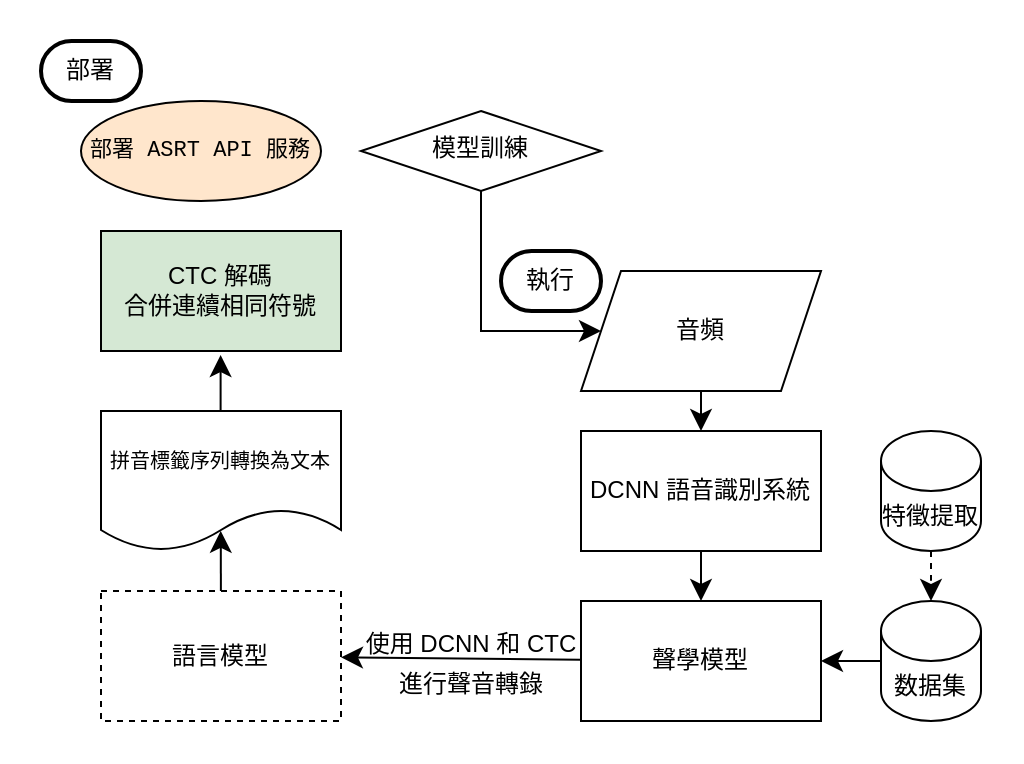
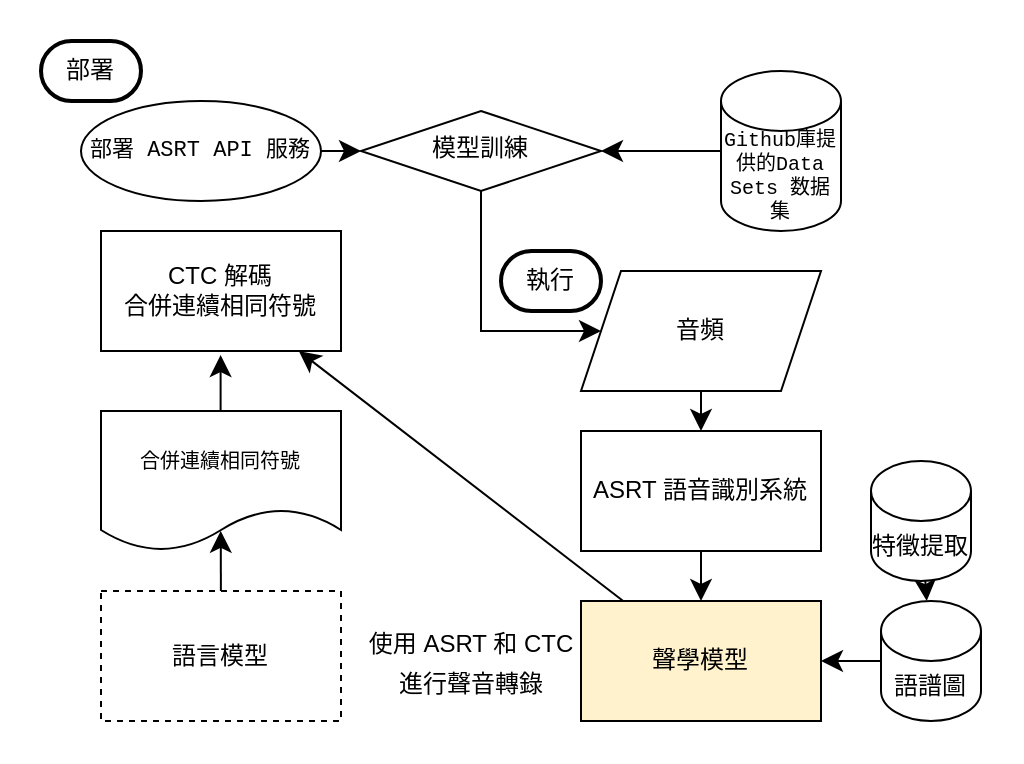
node "部署 ASRT API 服務": fillcolor #ffe6cc -> #ffffff
edge "部署 ASRT API 服務" -> "模型訓練": added
edge "Github庫提供的Data Sets 数据集" -> "模型訓練": added
node "Github庫提供的Data Sets 数据集": added
node "CTC 解碼 合併連續相同符號": fillcolor #d5e8d4 -> #ffffff
node "拼音標籤序列轉換為文本": label "拼音標籤序列轉換為文本" -> "合併連續相同符號"
node "DCNN 語音識別系統": label "DCNN 語音識別系統" -> "ASRT 語音識別系統"
node "特徵提取": moved (931, 491) -> (921, 521)
edge "聲學模型" -> "語言模型": now "聲學模型" -> "CTC 解碼 合併連續相同符號"
node "使用 DCNN 和 CTC 進行聲音轉錄": label "使用 DCNN 和 CTC 進行聲音轉錄" -> "使用 ASRT 和 CTC 進行聲音轉錄"
node "聲學模型": fillcolor #ffffff -> #fff2cc
node "数据集": label "数据集" -> "語譜圖"
